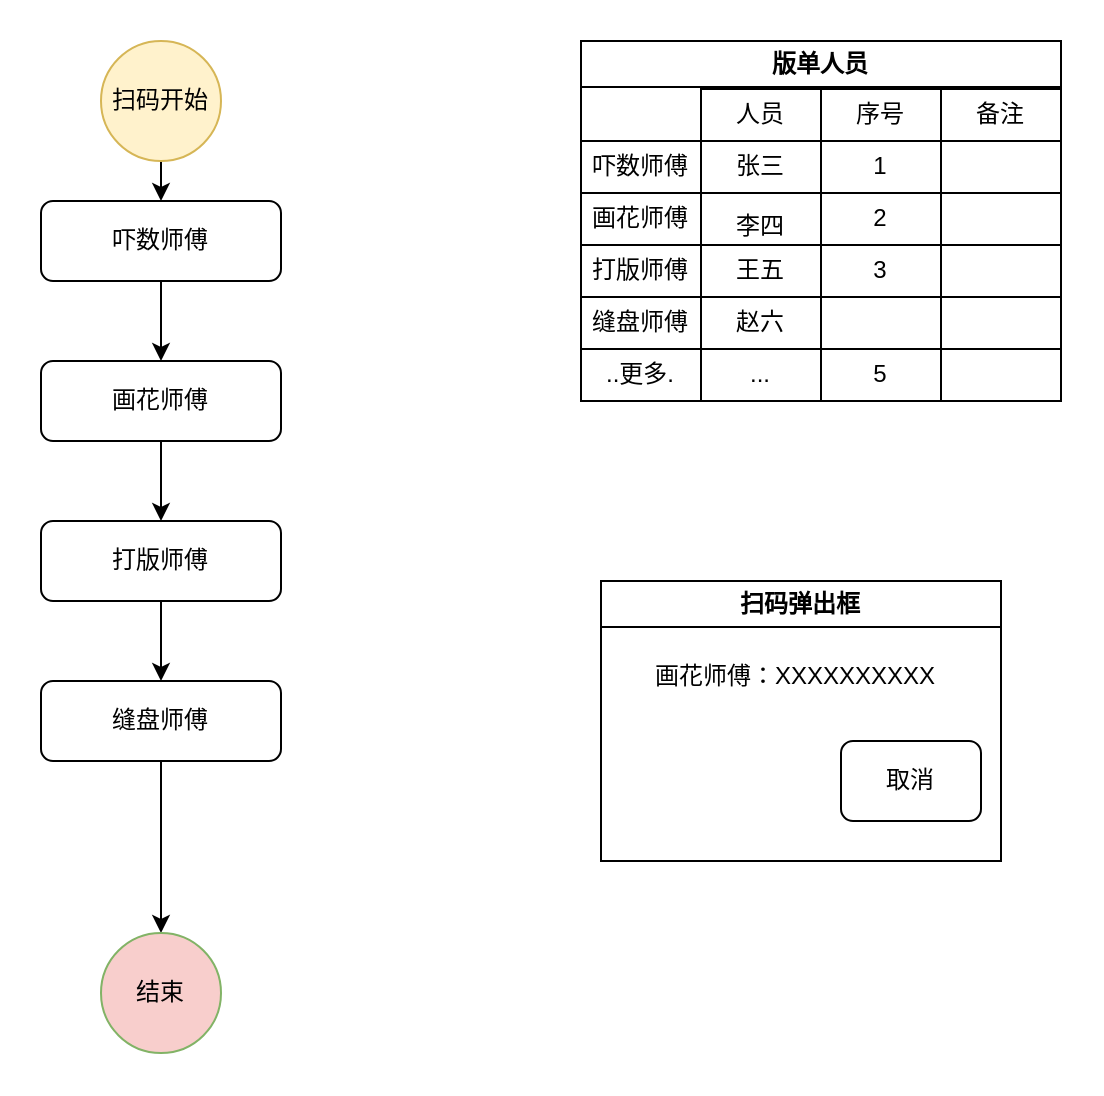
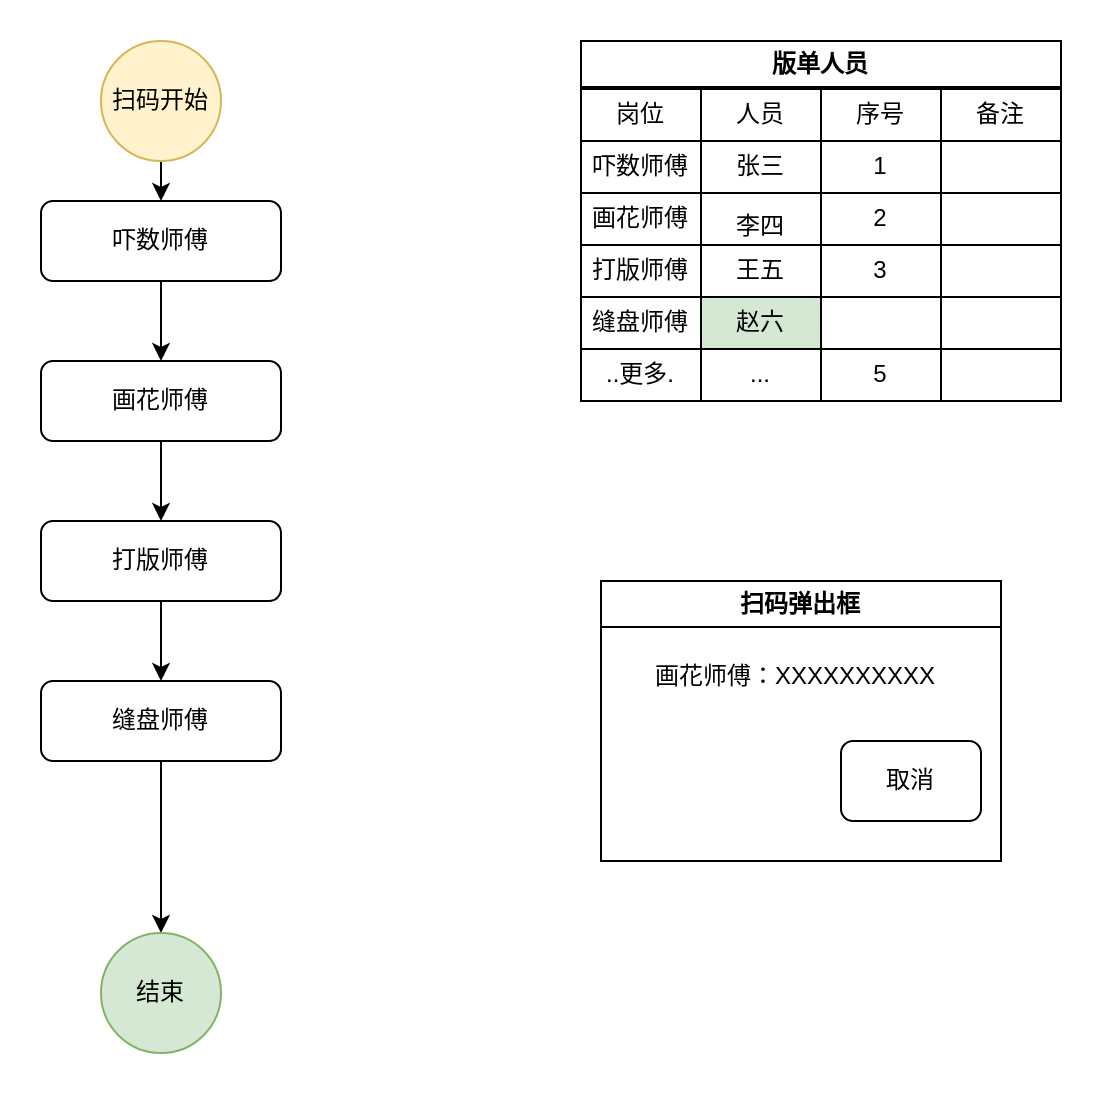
node "岗位": added
node "赵六": fillcolor #ffffff -> #d5e8d4
node "结束": fillcolor #f8cecc -> #d5e8d4
